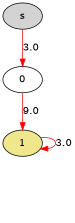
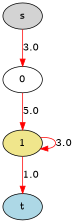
edge "0" -> "1": label "9.0" -> "5.0"
node "t": added
